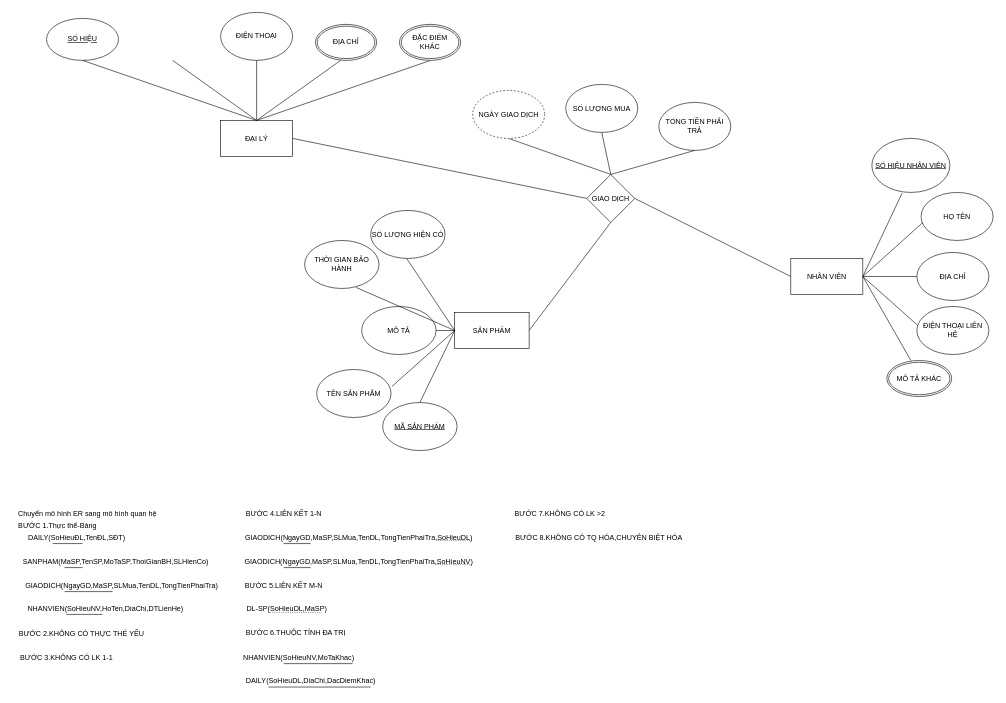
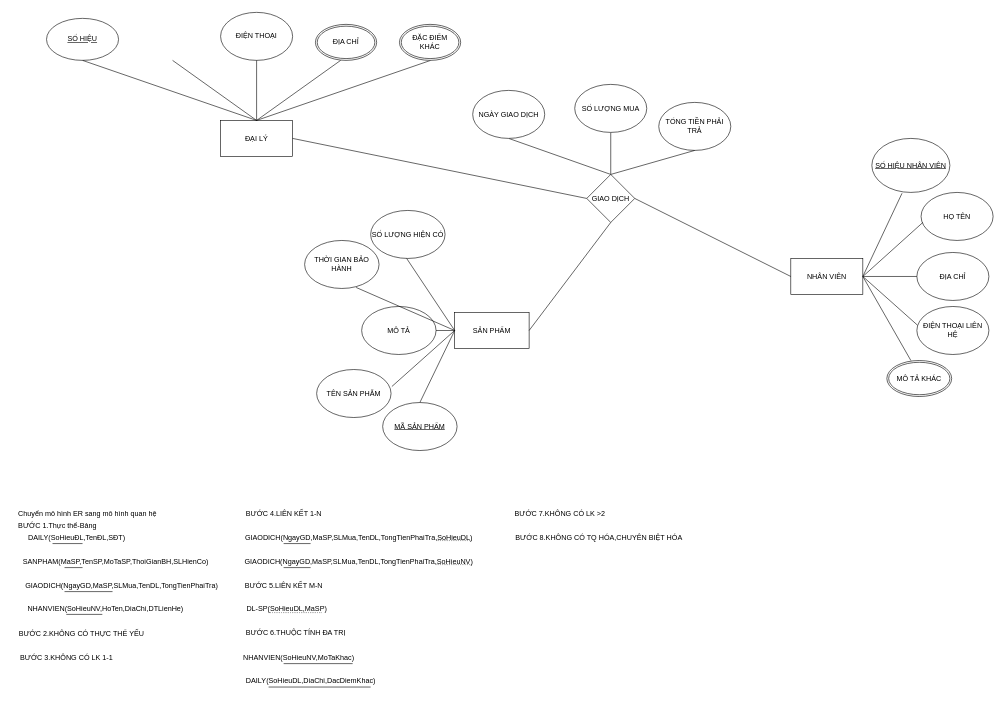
node "SỐ LƯỢNG MUA": moved (602, 108) -> (611, 108)
node "NGÀY GIAO DỊCH": style dashed -> solid
